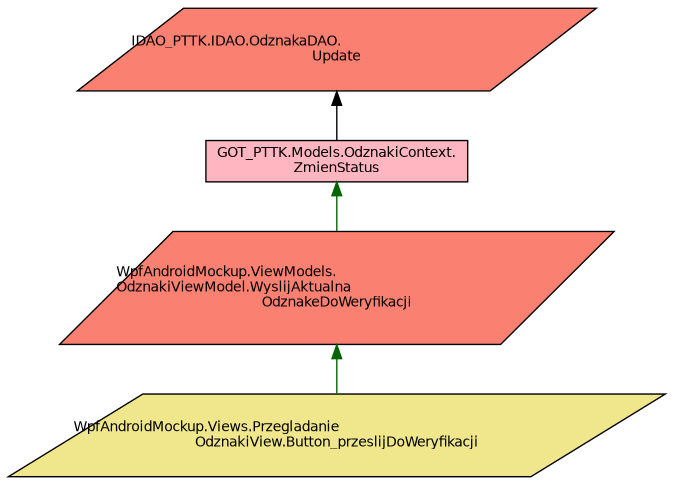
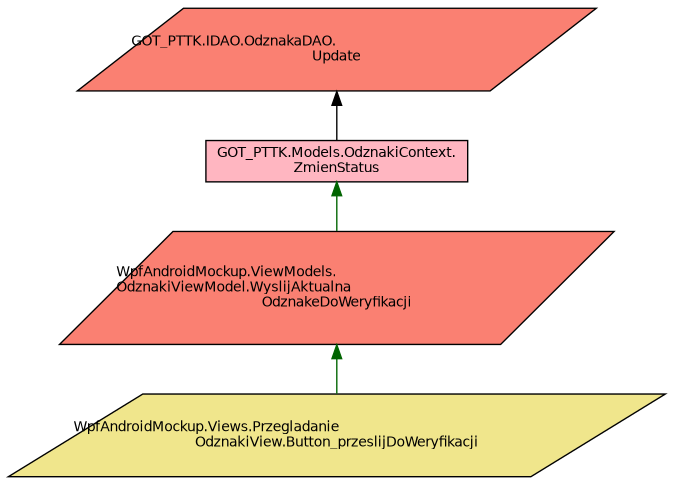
node "IDAO_PTTK.IDAO.OdznakaDAO. Update": label "IDAO_PTTK.IDAO.OdznakaDAO. Update" -> "GOT_PTTK.IDAO.OdznakaDAO. Update"
